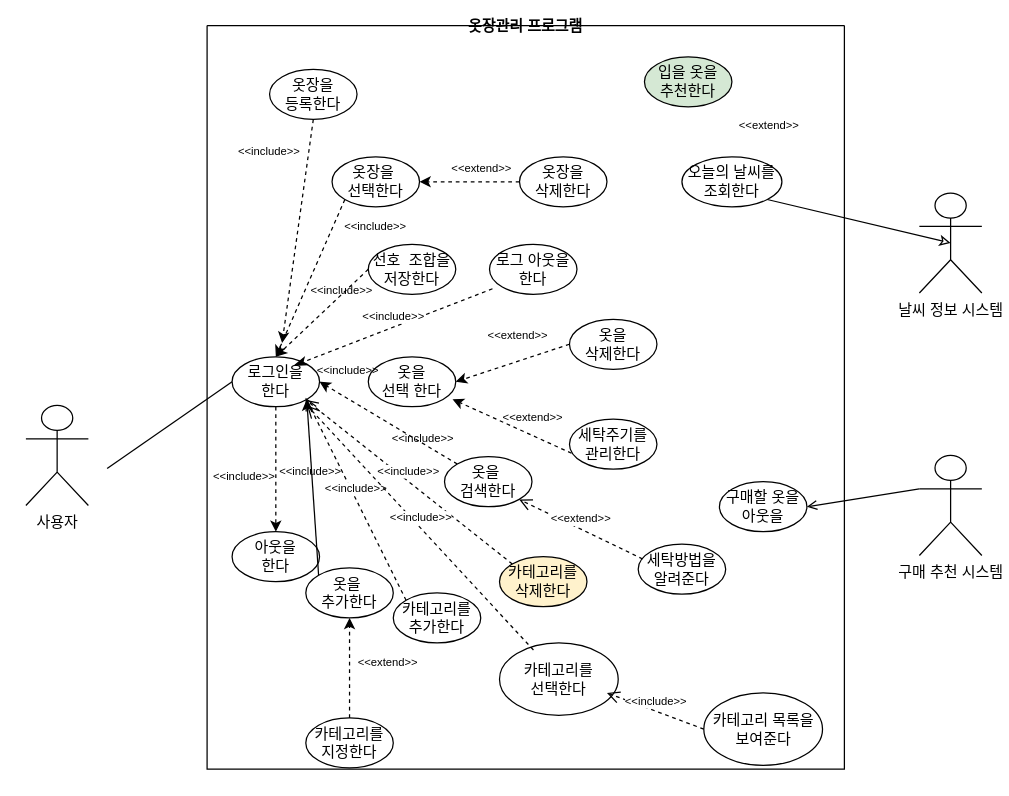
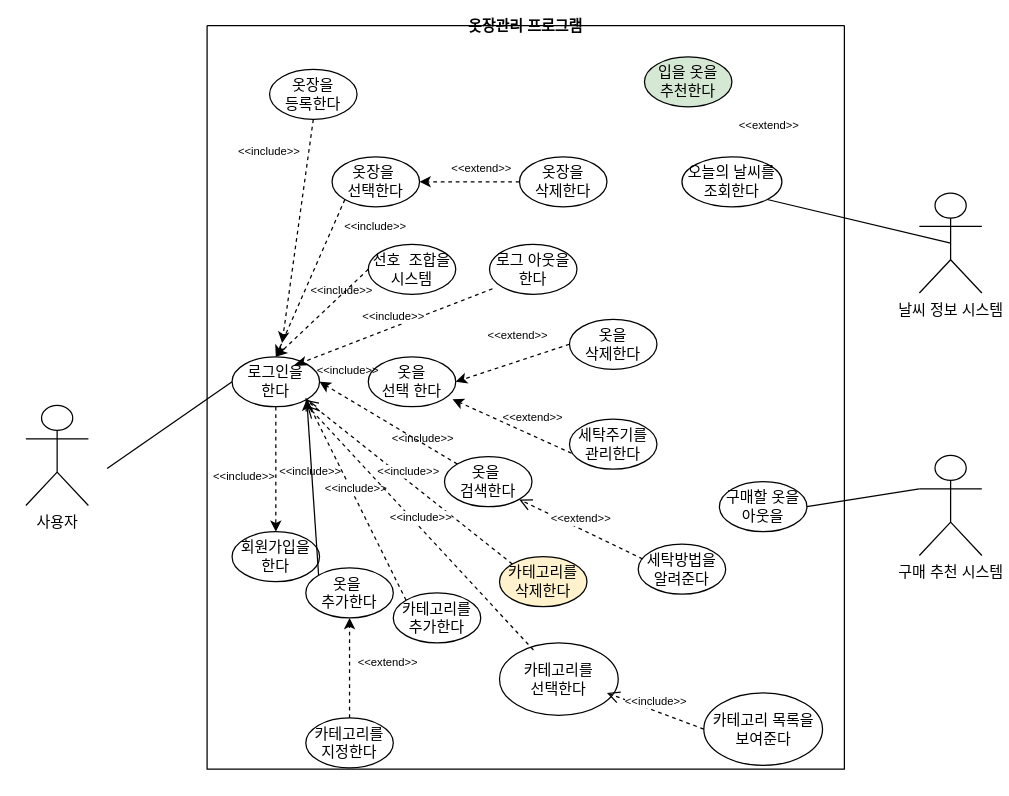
edge "오늘의 날씨를 조회한다" -> "날씨 정보 시스템": arrowhead classic -> none
node "선호 조합을 저장한다": label "선호 조합을 저장한다" -> "선호 조합을 시스템"
edge "구매 추천 시스템" -> "구매할 옷을 아웃을": arrowhead open -> none
node "아웃을 한다": label "아웃을 한다" -> "회원가입을 한다"
